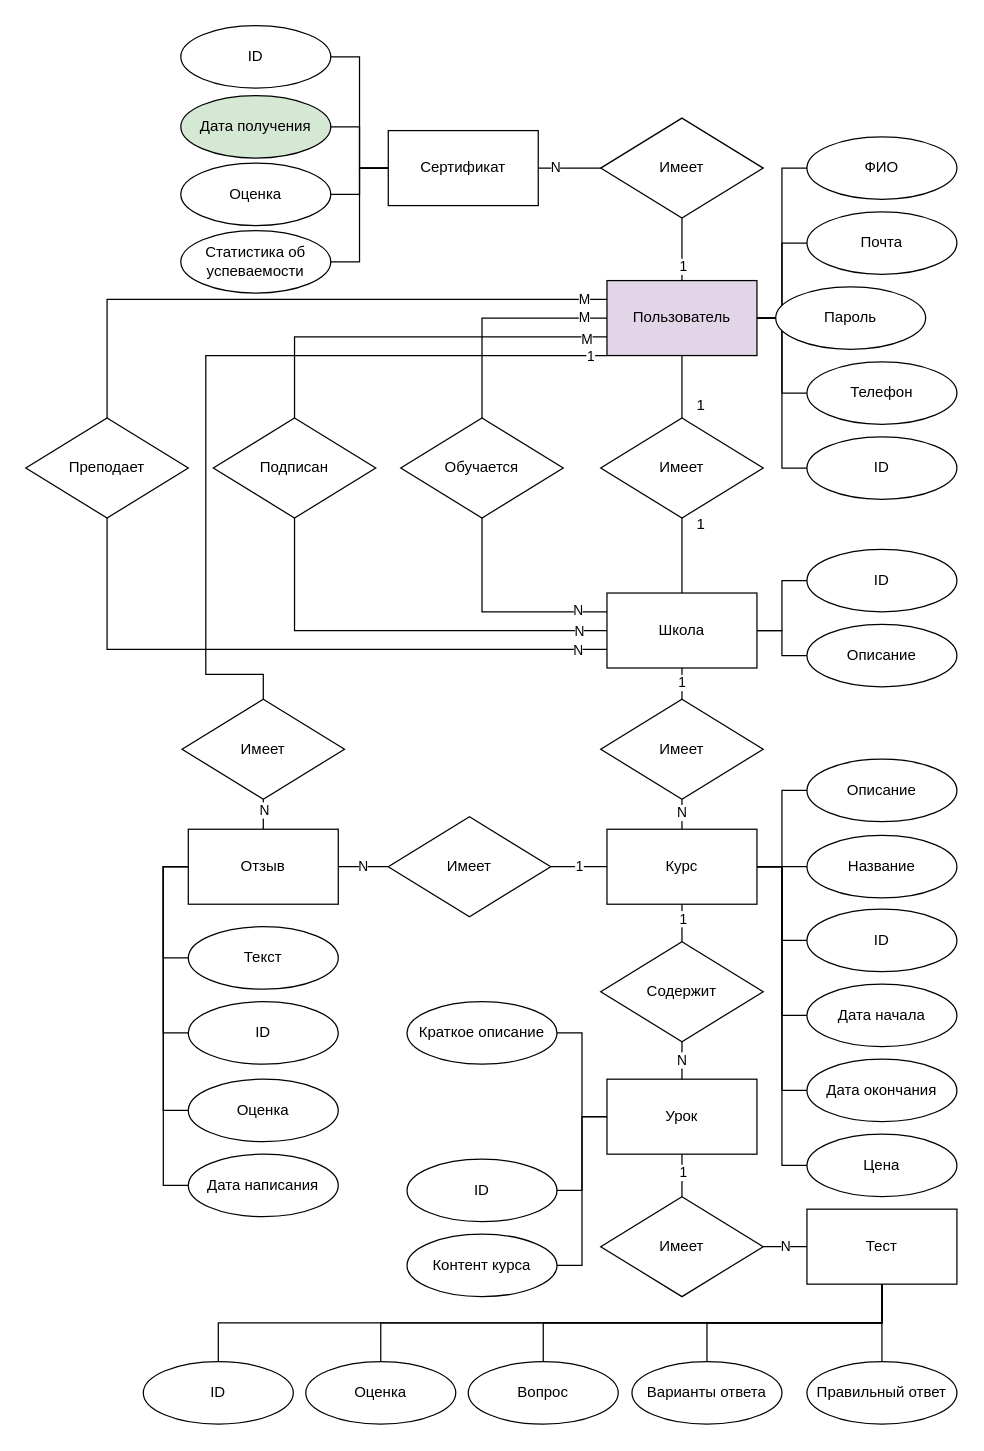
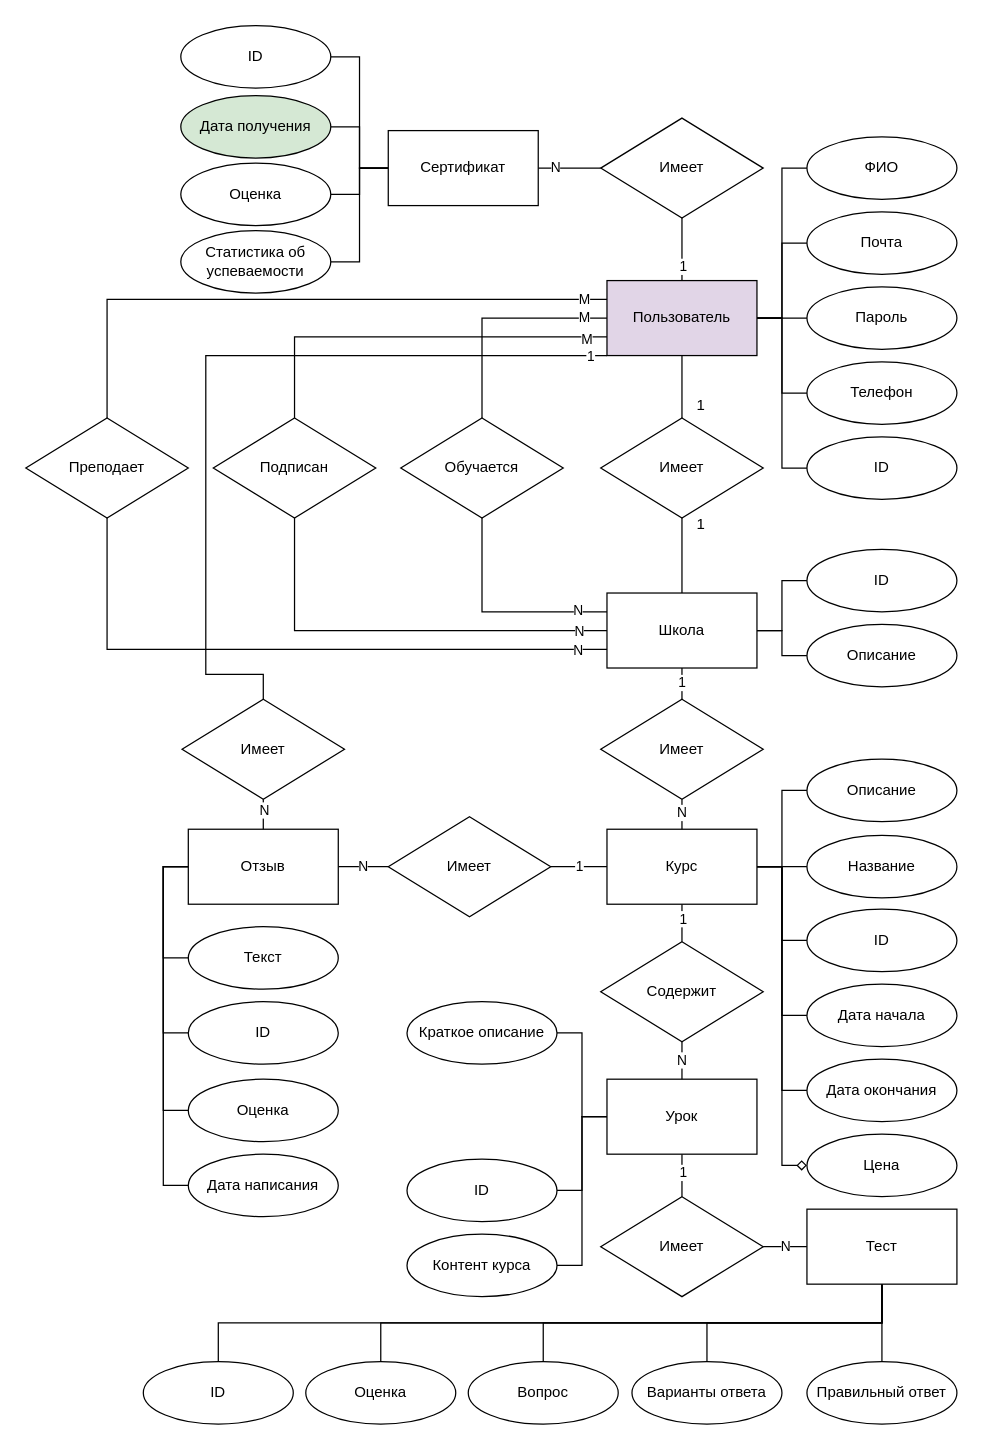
node "Пароль": moved (851, 318) -> (882, 318)
edge "Курс" -- "Цена": arrowhead none -> diamond
